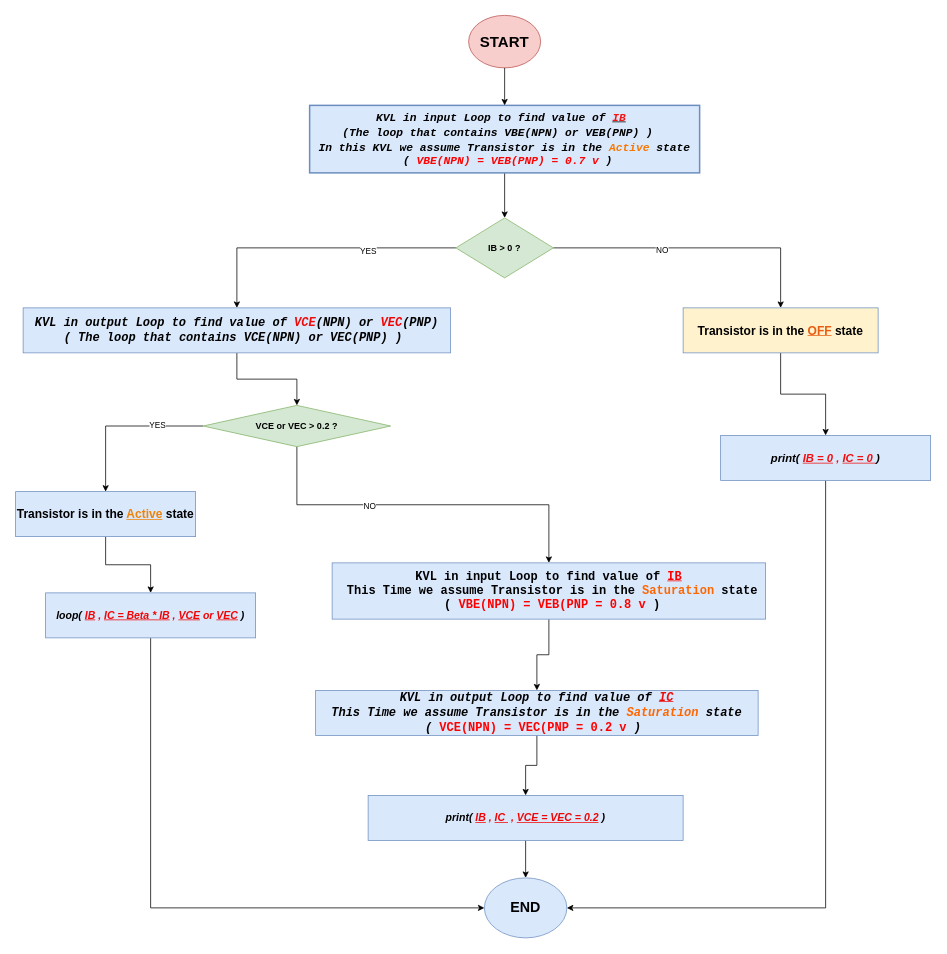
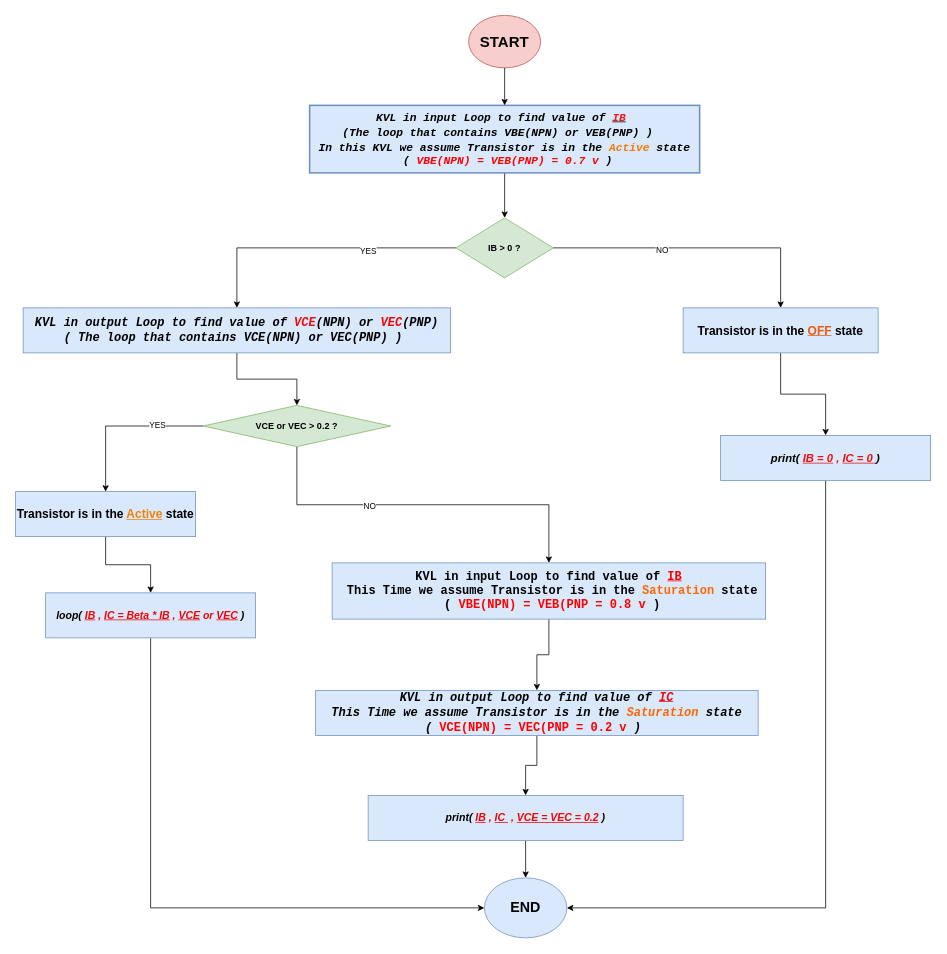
node "Transistor is in the OFF state": fillcolor #fff2cc -> #dae8fc
